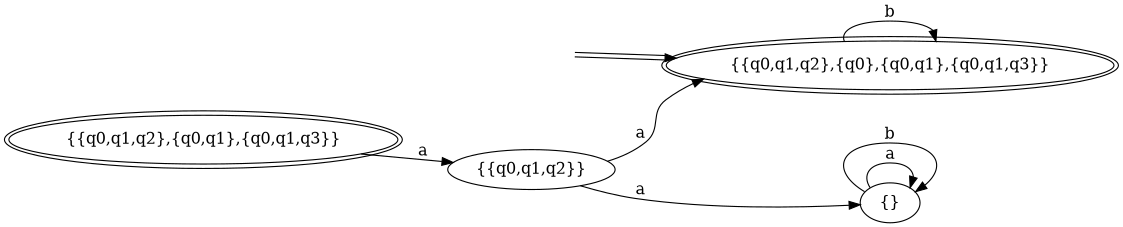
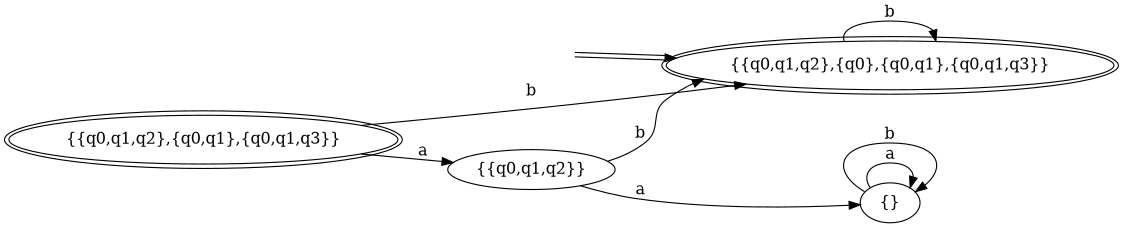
edge "{{q0,q1,q2},{q0,q1},{q0,q1,q3}}" -> "{{q0,q1,q2},{q0},{q0,q1},{q0,q1,q3}}": added, label "b"
edge "{{q0,q1,q2}}" -> "{{q0,q1,q2},{q0},{q0,q1},{q0,q1,q3}}": label "a" -> "b"
